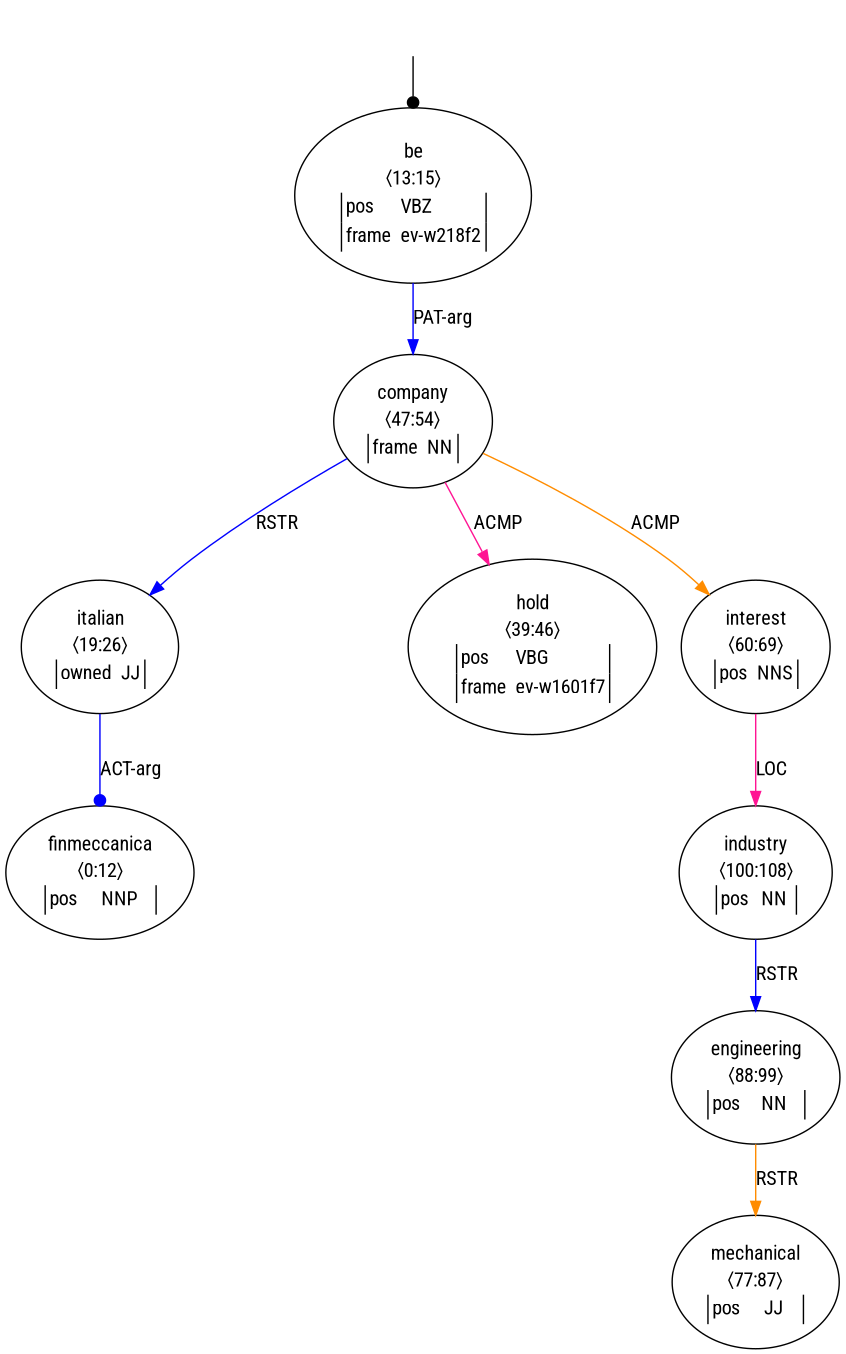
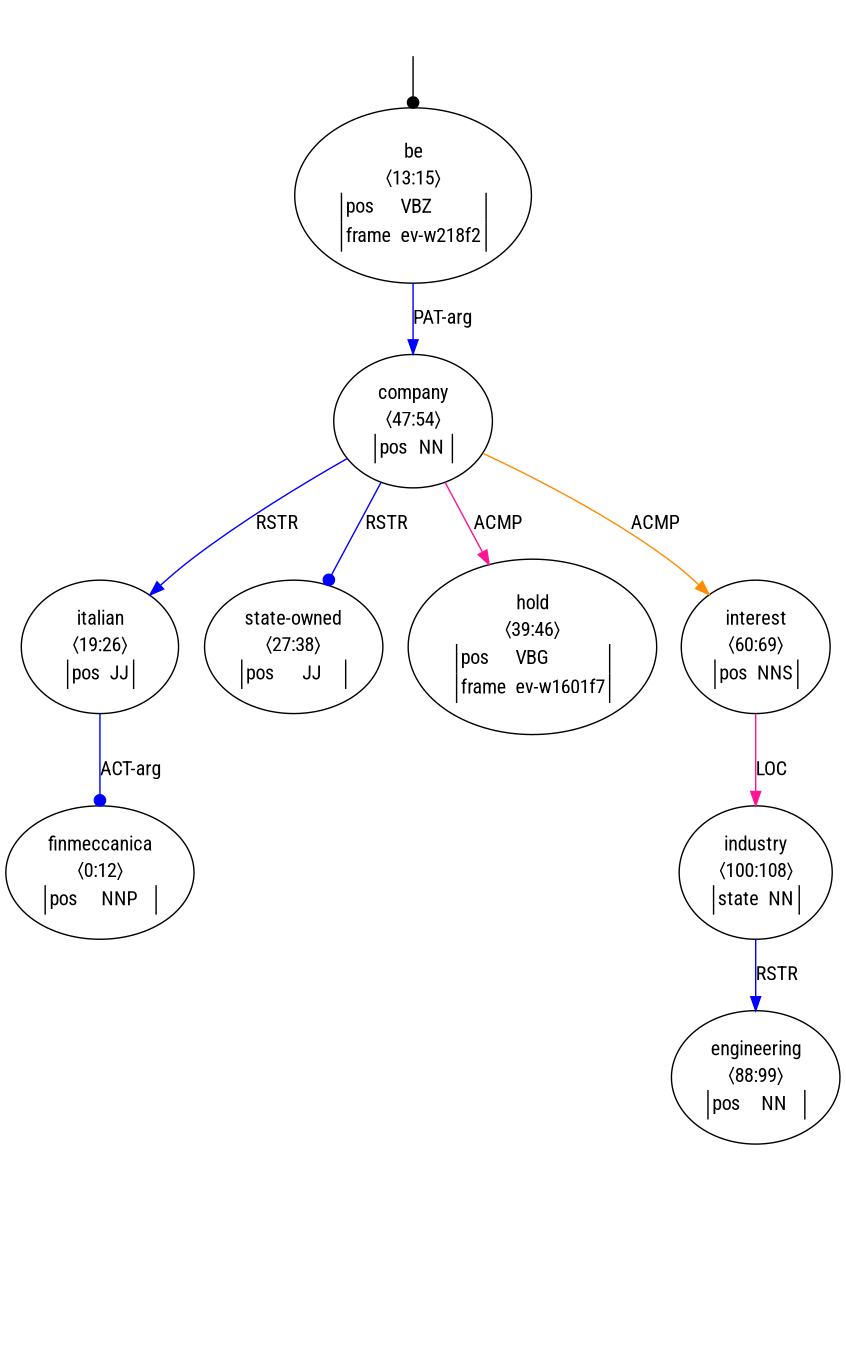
node "company": text "frame" -> "pos"
node "state-owned": added
node "italian": text "owned" -> "pos"
node "industry": text "pos" -> "state"
node "mechanical": removed
